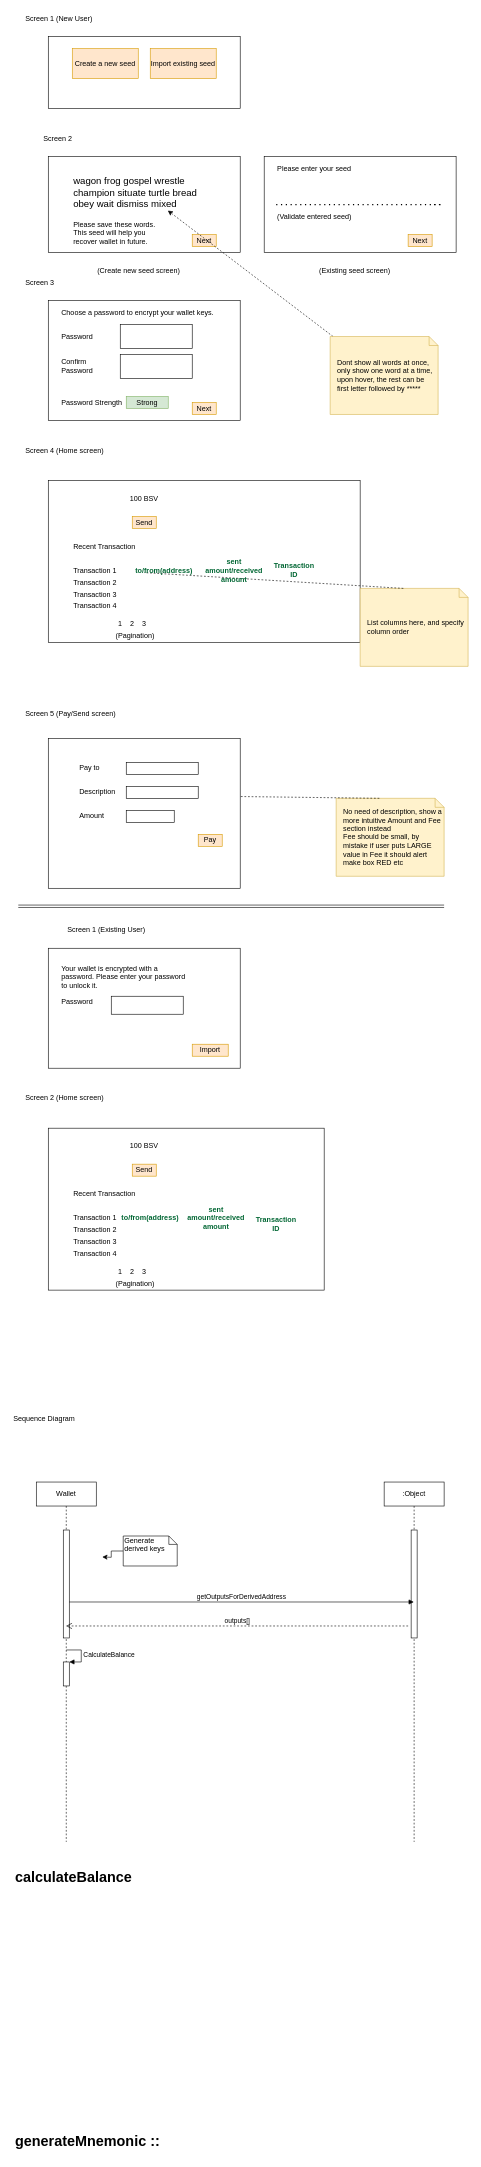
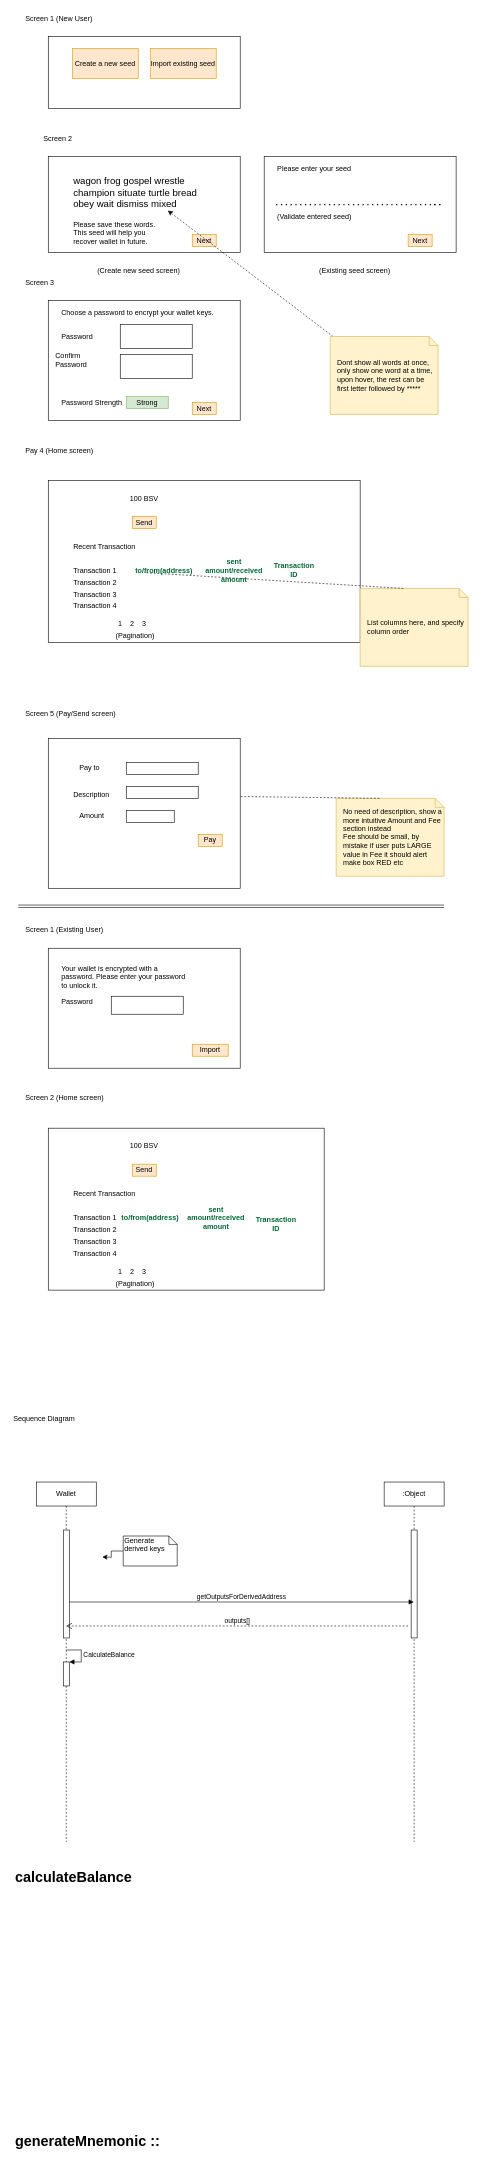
node "Confirm Password": moved (72, 366) -> (66, 360)
node "Screen 4 (Home screen)": label "Screen 4 (Home screen)" -> "Pay 4 (Home screen)"
node "Description": moved (102, 792) -> (96, 795)
node "Screen 1 (Existing User)": moved (141, 930) -> (99, 930)
